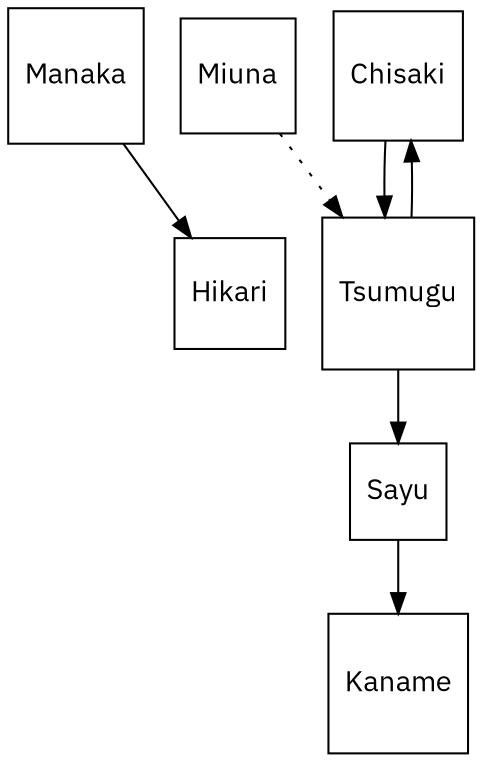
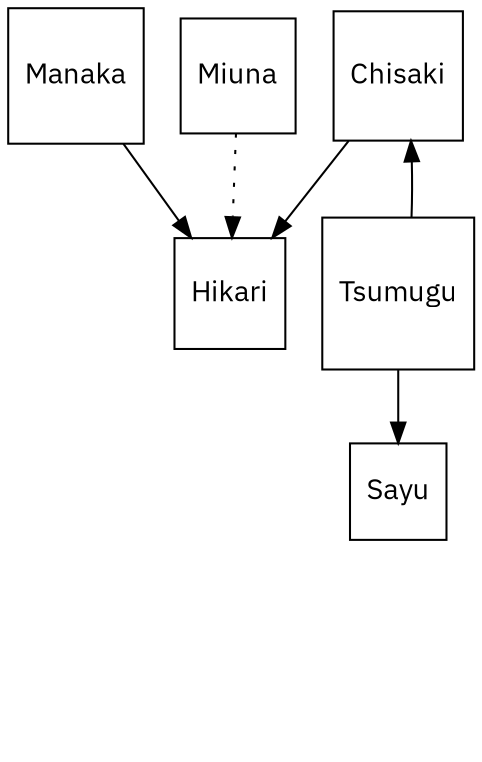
edge "Miuna" -> "Tsumugu": now "Miuna" -> "Hikari"
edge "Chisaki" -> "Tsumugu": now "Chisaki" -> "Hikari"
node "Kaname": removed
